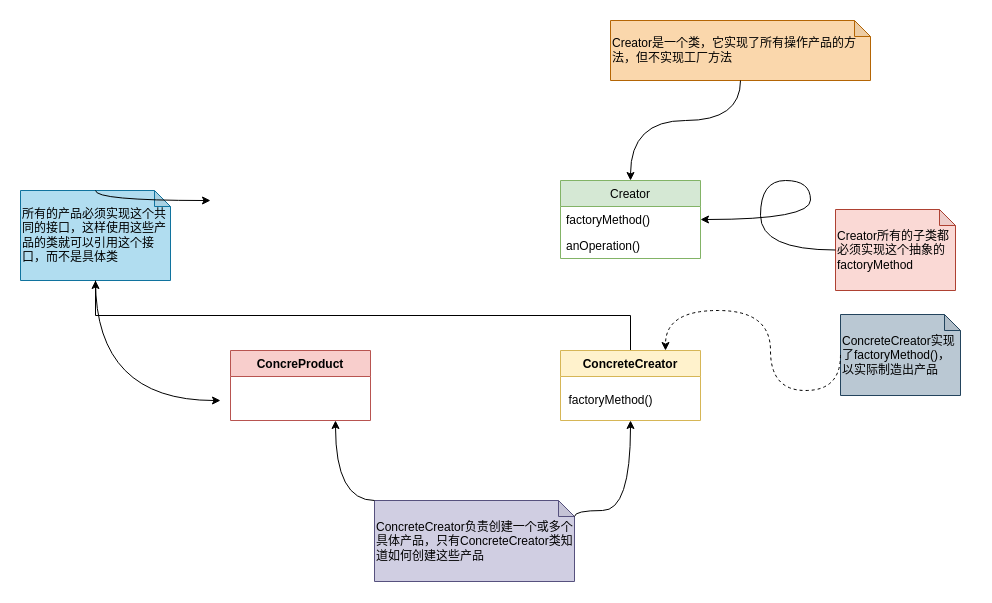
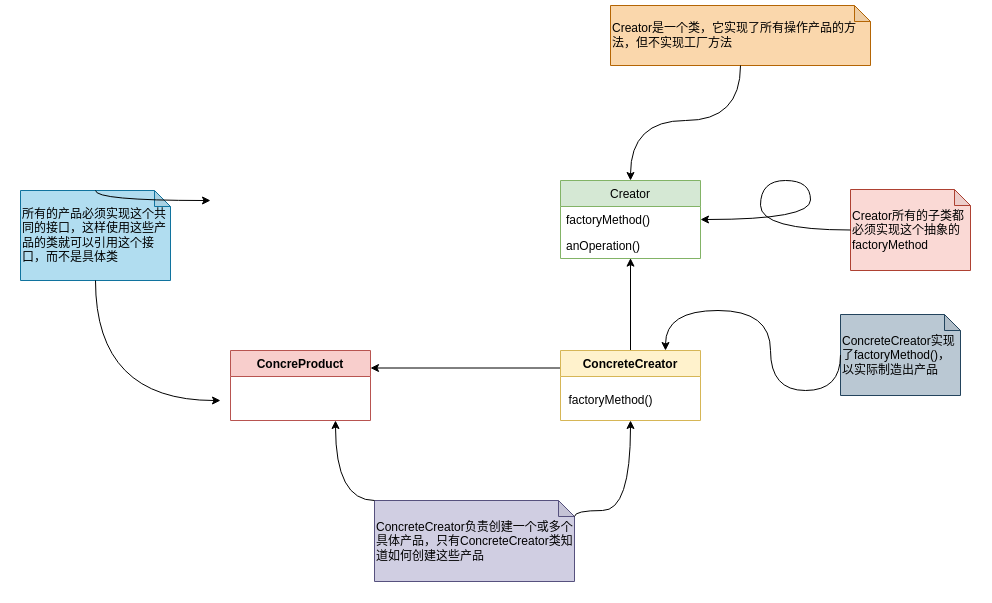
node "Creator是一个类，它实现了所有操作产品的方法，但不实现工厂方法": moved (741, 51) -> (741, 36)
node "Creator所有的子类都必须实现这个抽象的factoryMethod": moved (896, 250) -> (911, 230)
edge "ConcreteCreator" -> "所有的产品必须实现这个共同的接口，这样使用这些产品的类就可以引用这个接口，而不是具体类": now "ConcreteCreator" -> "anOperation()"
edge "ConcreteCreator实现了factoryMethod()，以实际制造出产品" -> "ConcreteCreator": style dashed -> solid
edge "ConcreteCreator" -> "ConcreProduct": added
